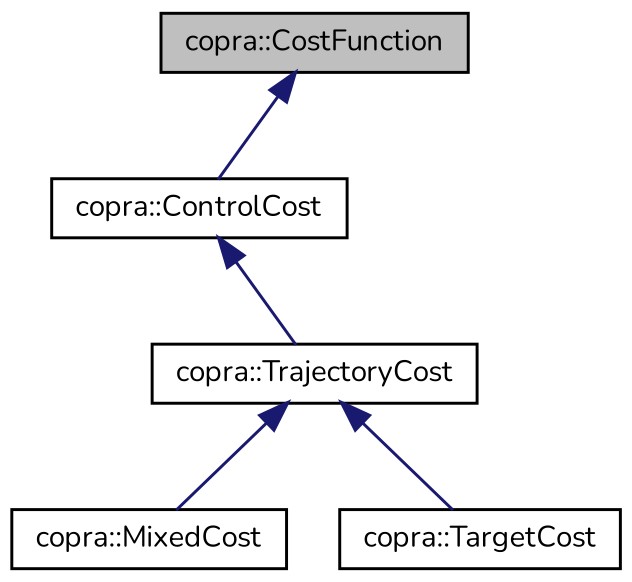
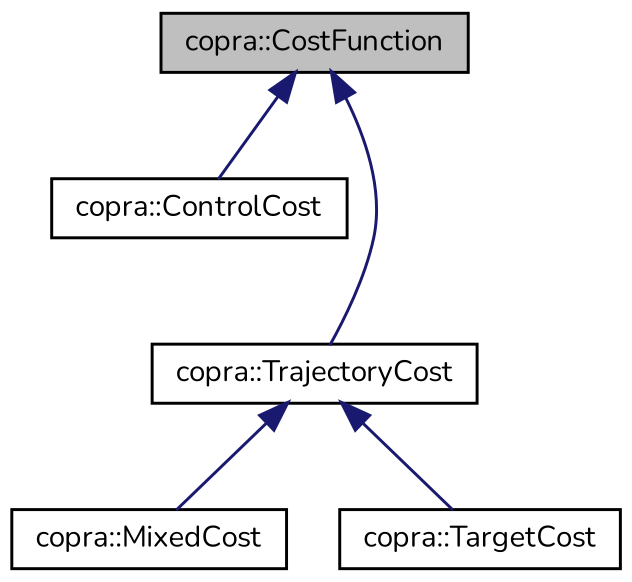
edge "copra::TrajectoryCost" -> "copra::ControlCost": now "copra::TrajectoryCost" -> "copra::CostFunction"
